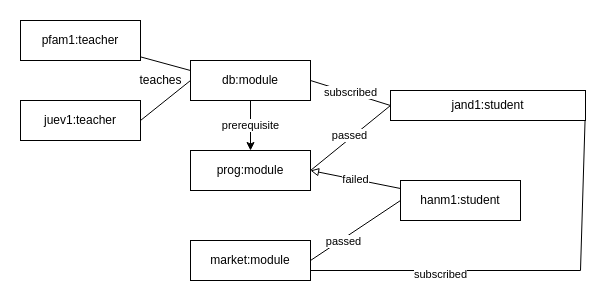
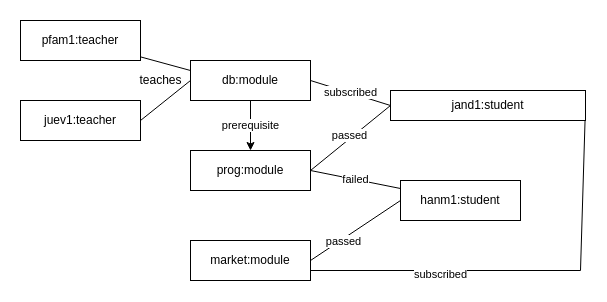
edge "hanm1:student" -> "prog:module": arrowhead block -> none
